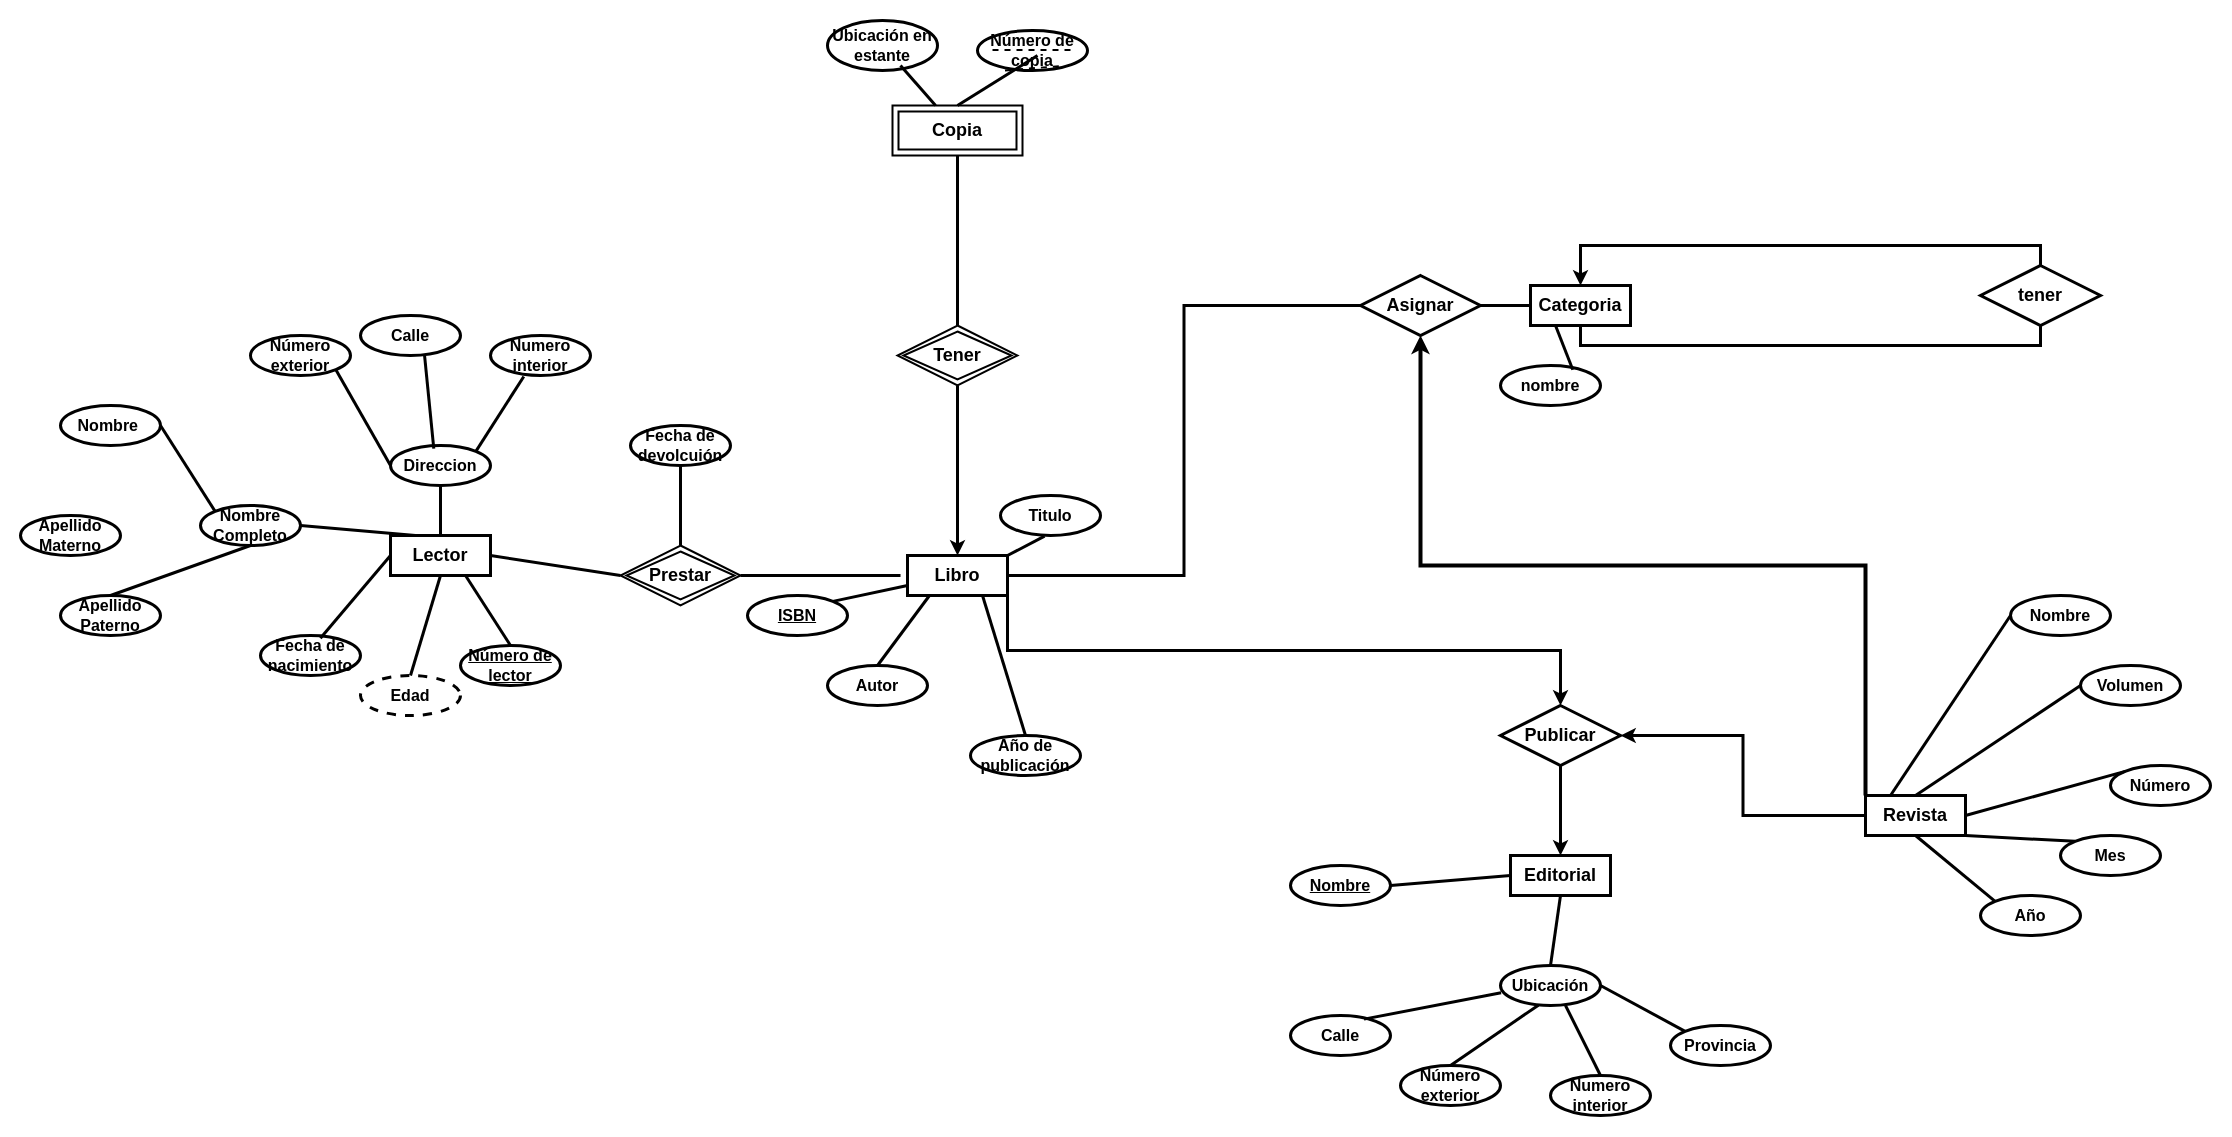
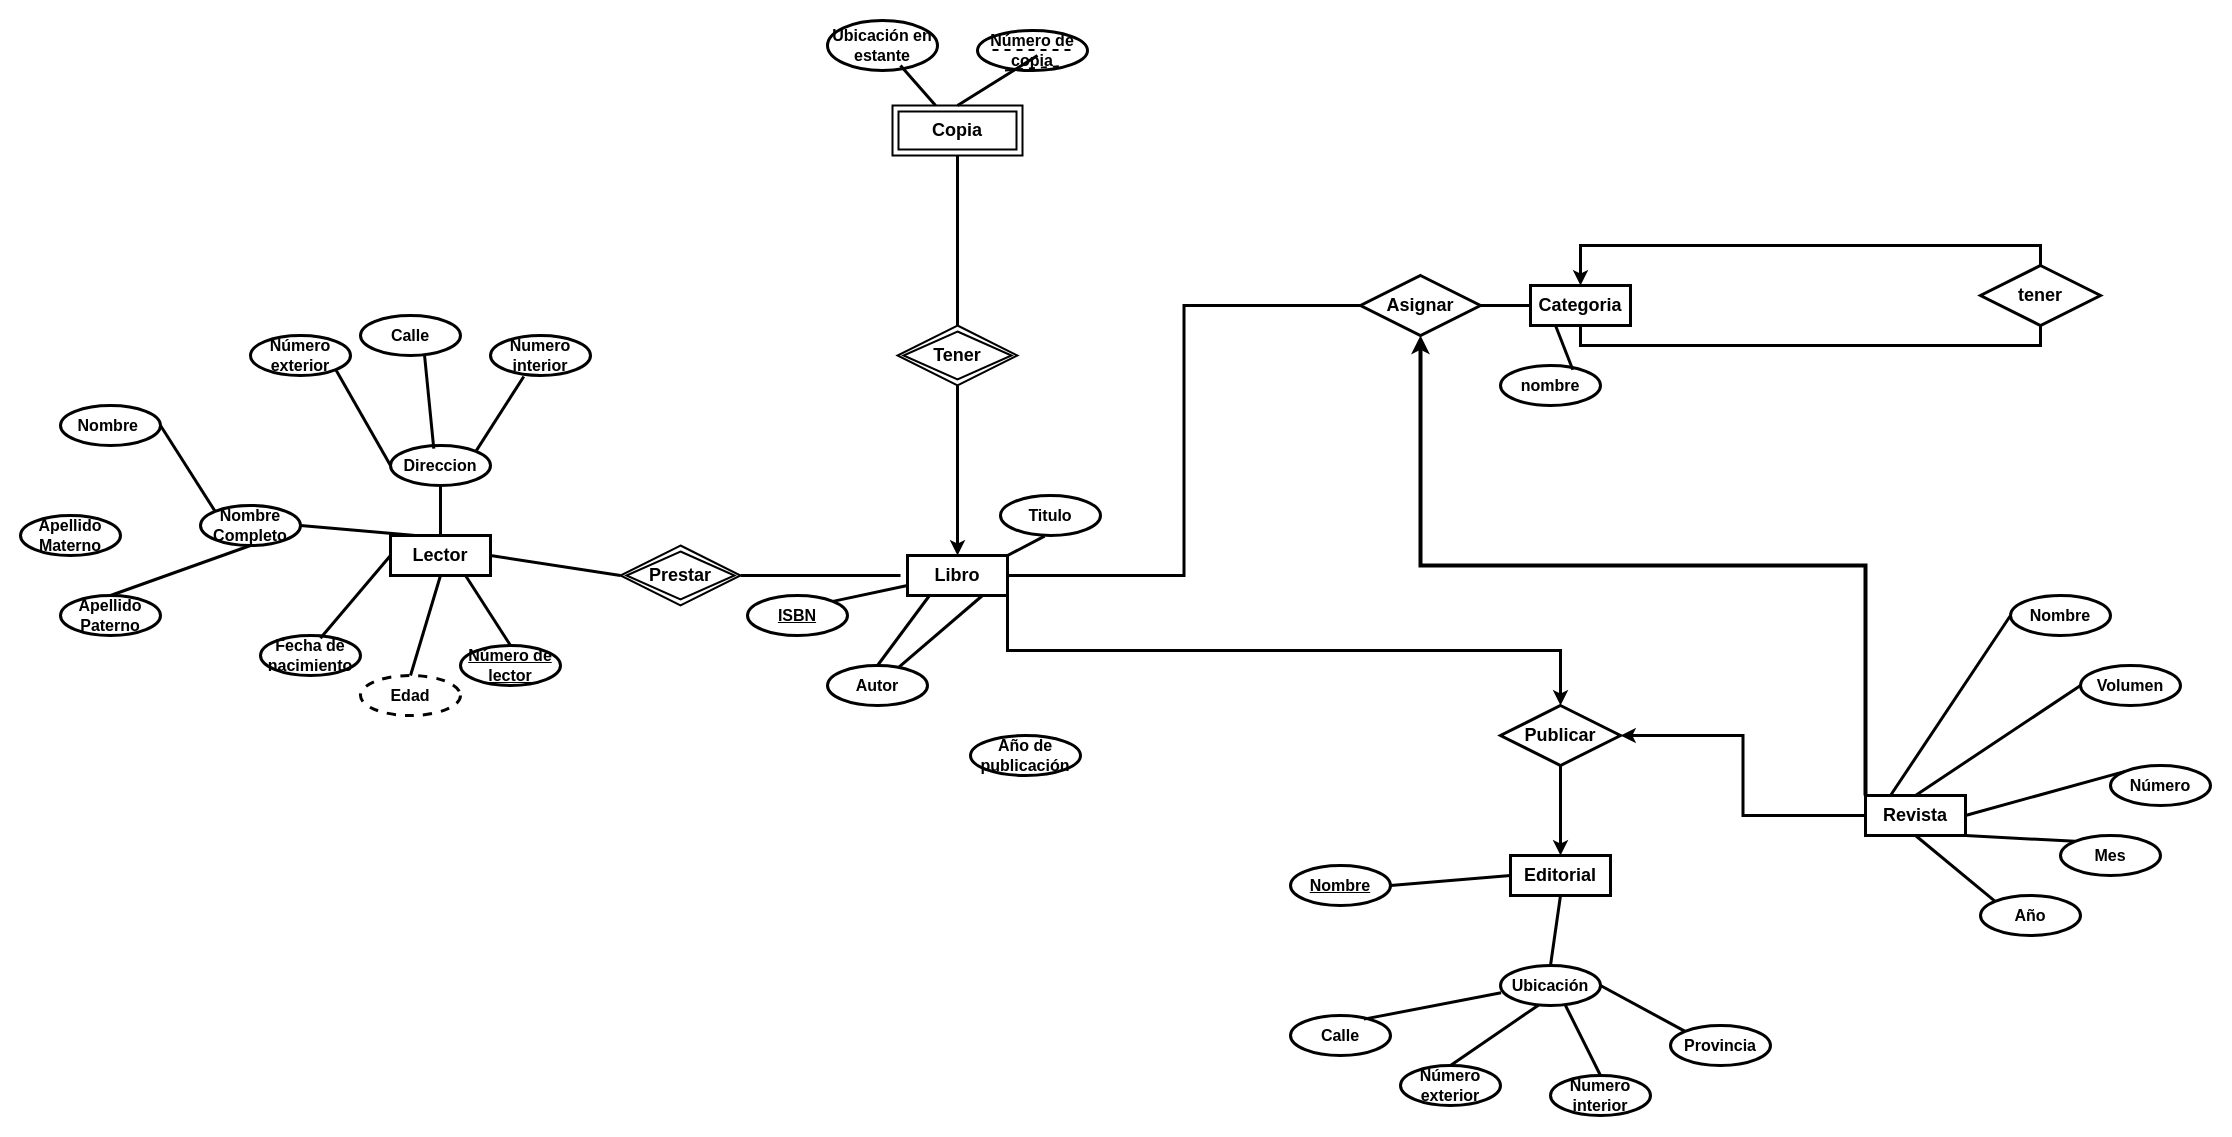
node "Fecha de devolcuión": removed
edge "Fecha de devolcuión" -- "Prestar": removed
edge "Libro" -- "Año de publicación": now "Libro" -- "Autor"
